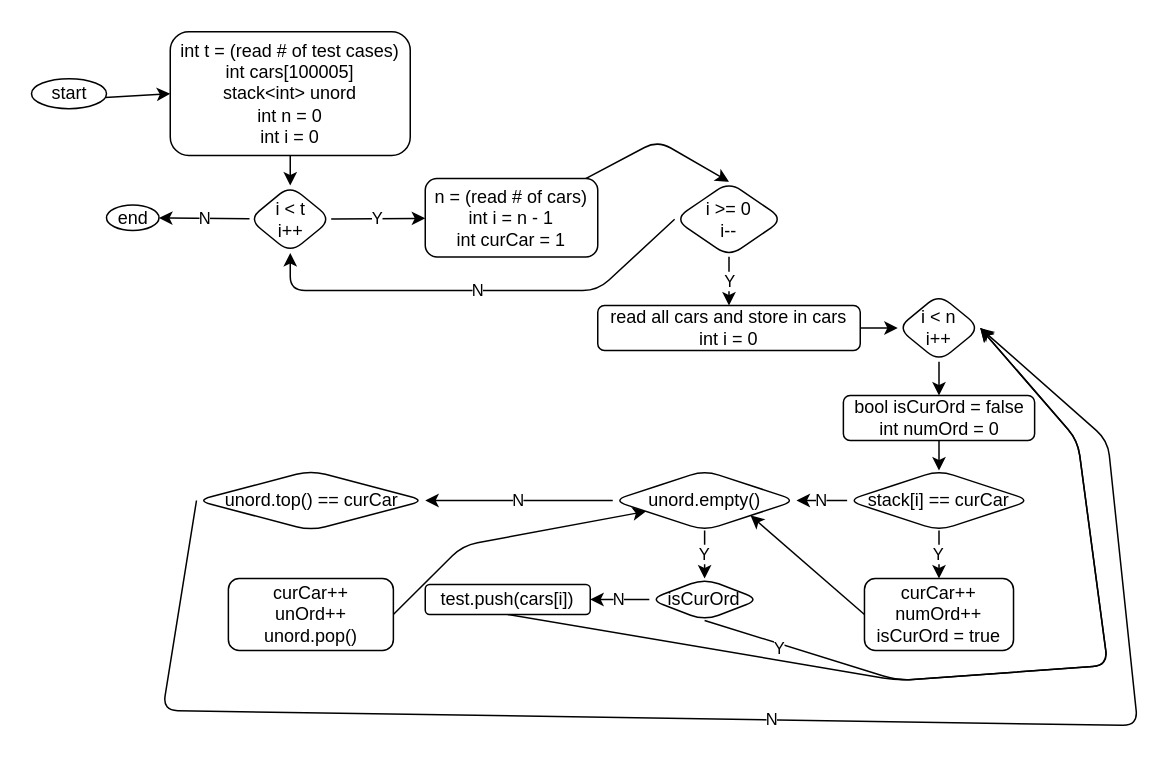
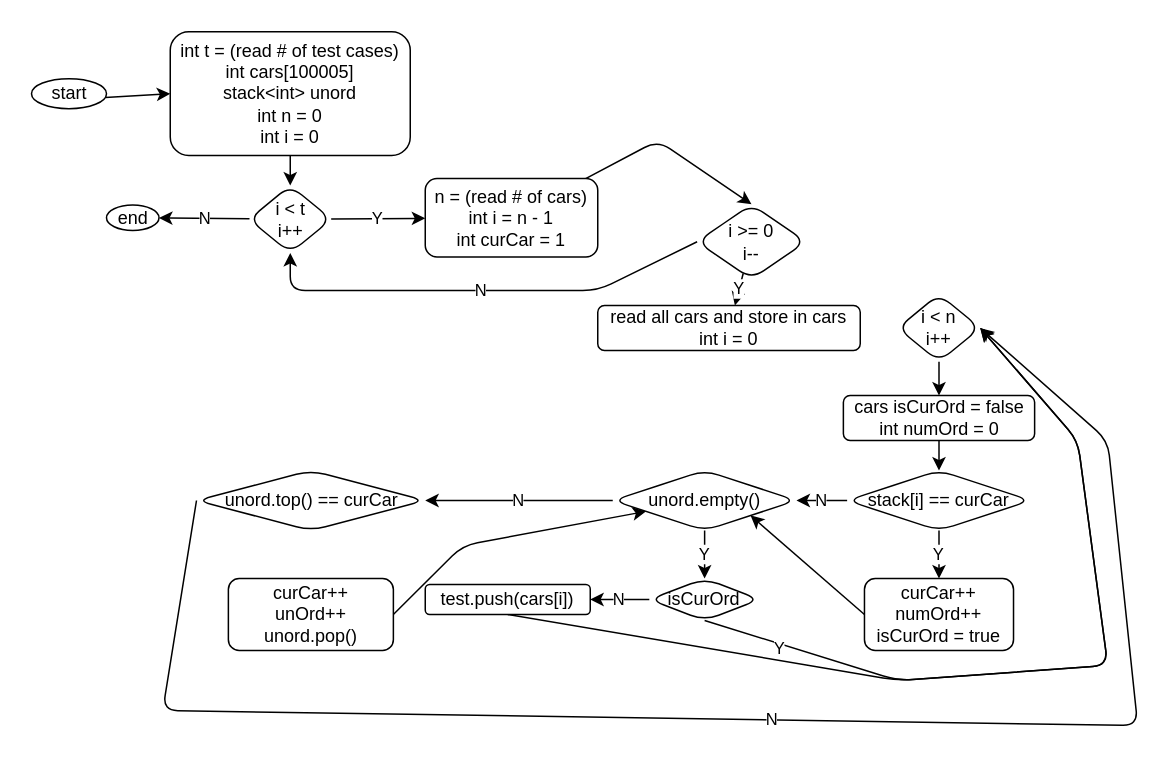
node "i >= 0 i--": moved (729, 219) -> (752, 242)
edge "read all cars and store in cars int i = 0" -> "i < n i++": removed
node "bool isCurOrd = false int numOrd = 0": label "bool isCurOrd = false int numOrd = 0" -> "cars isCurOrd = false int numOrd = 0"
